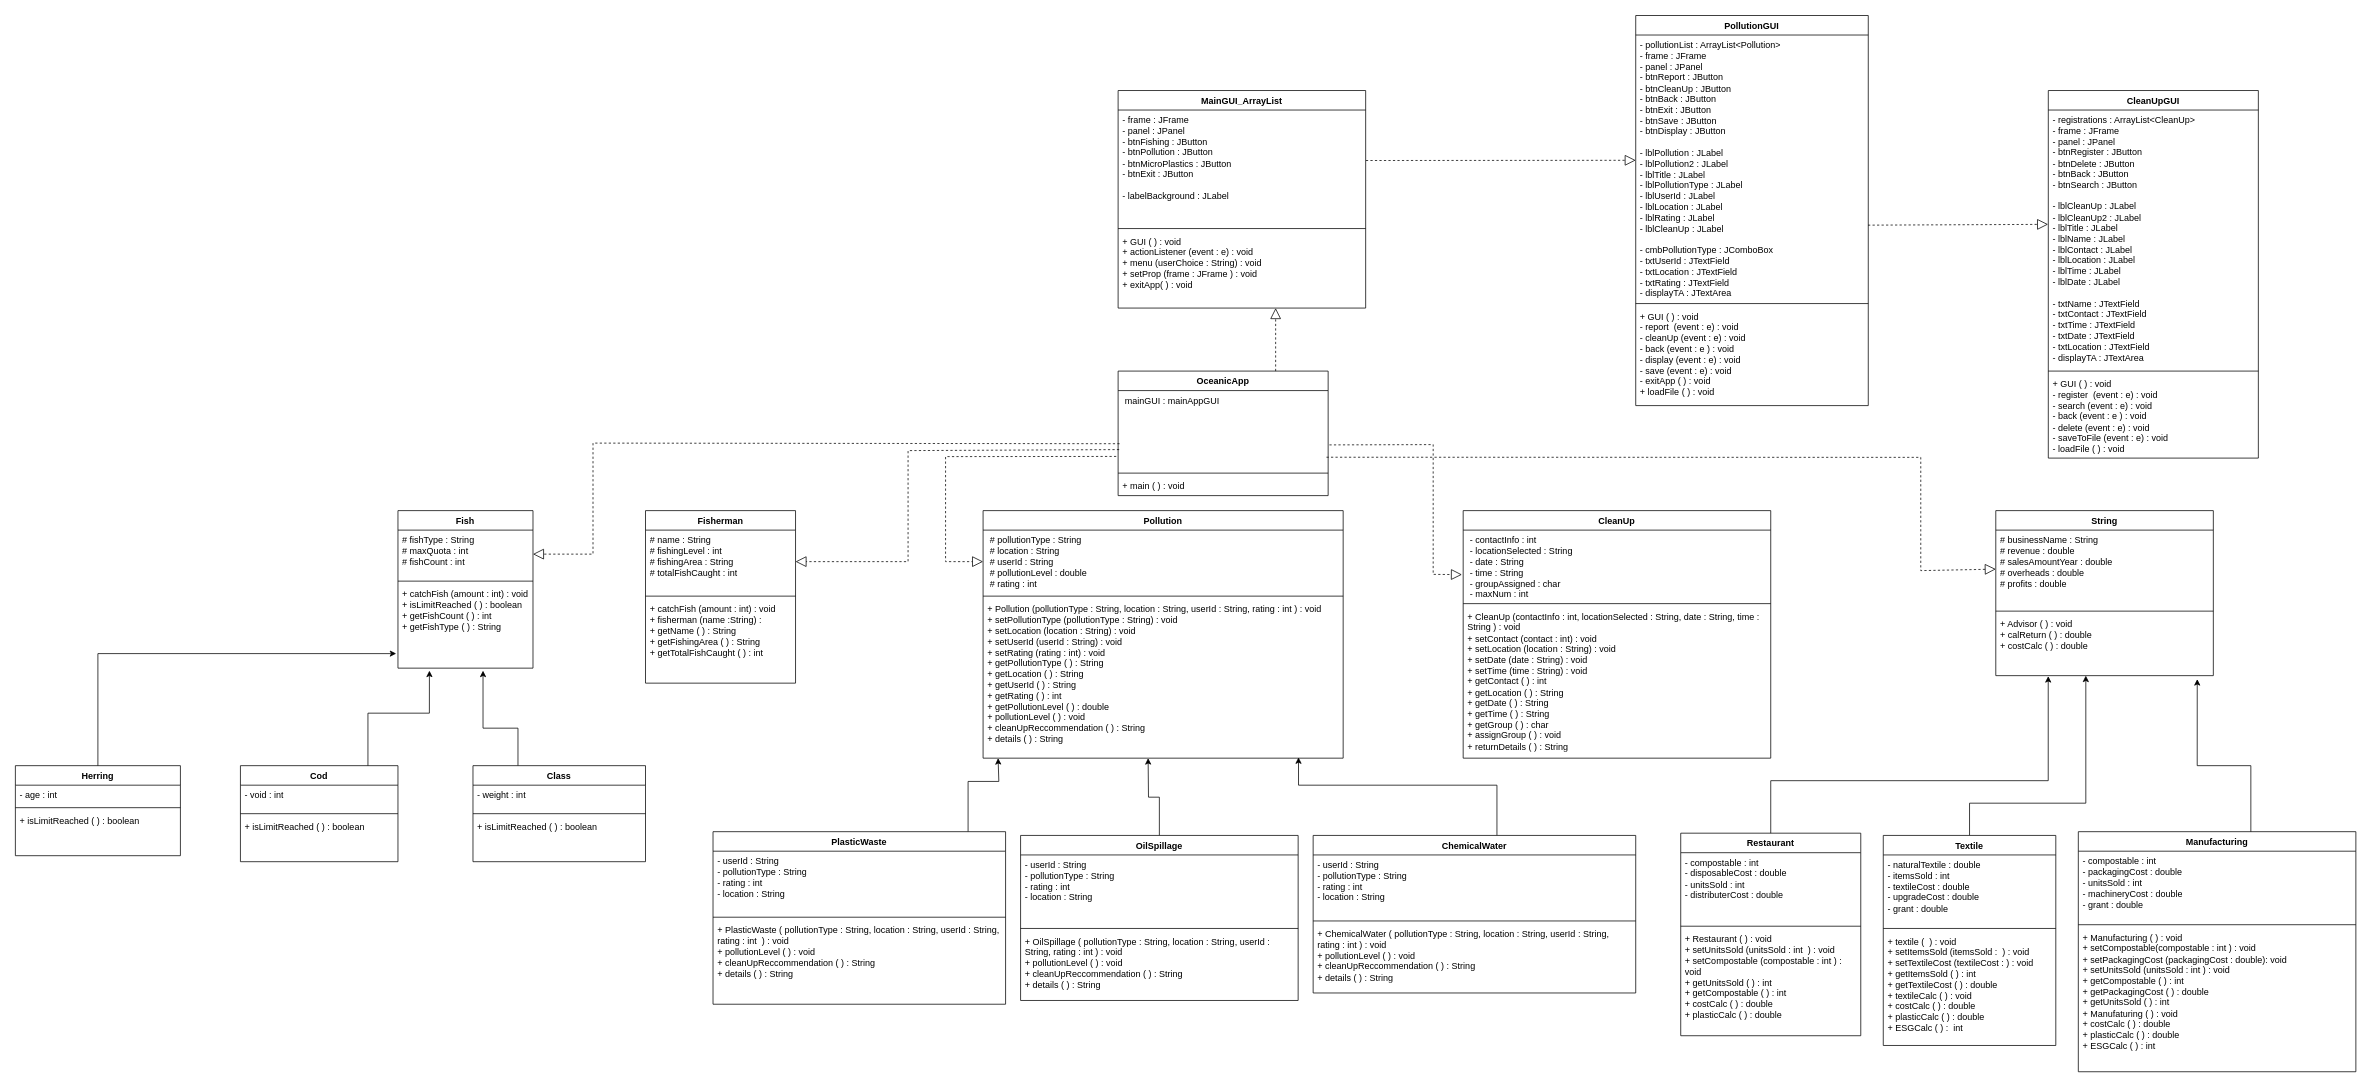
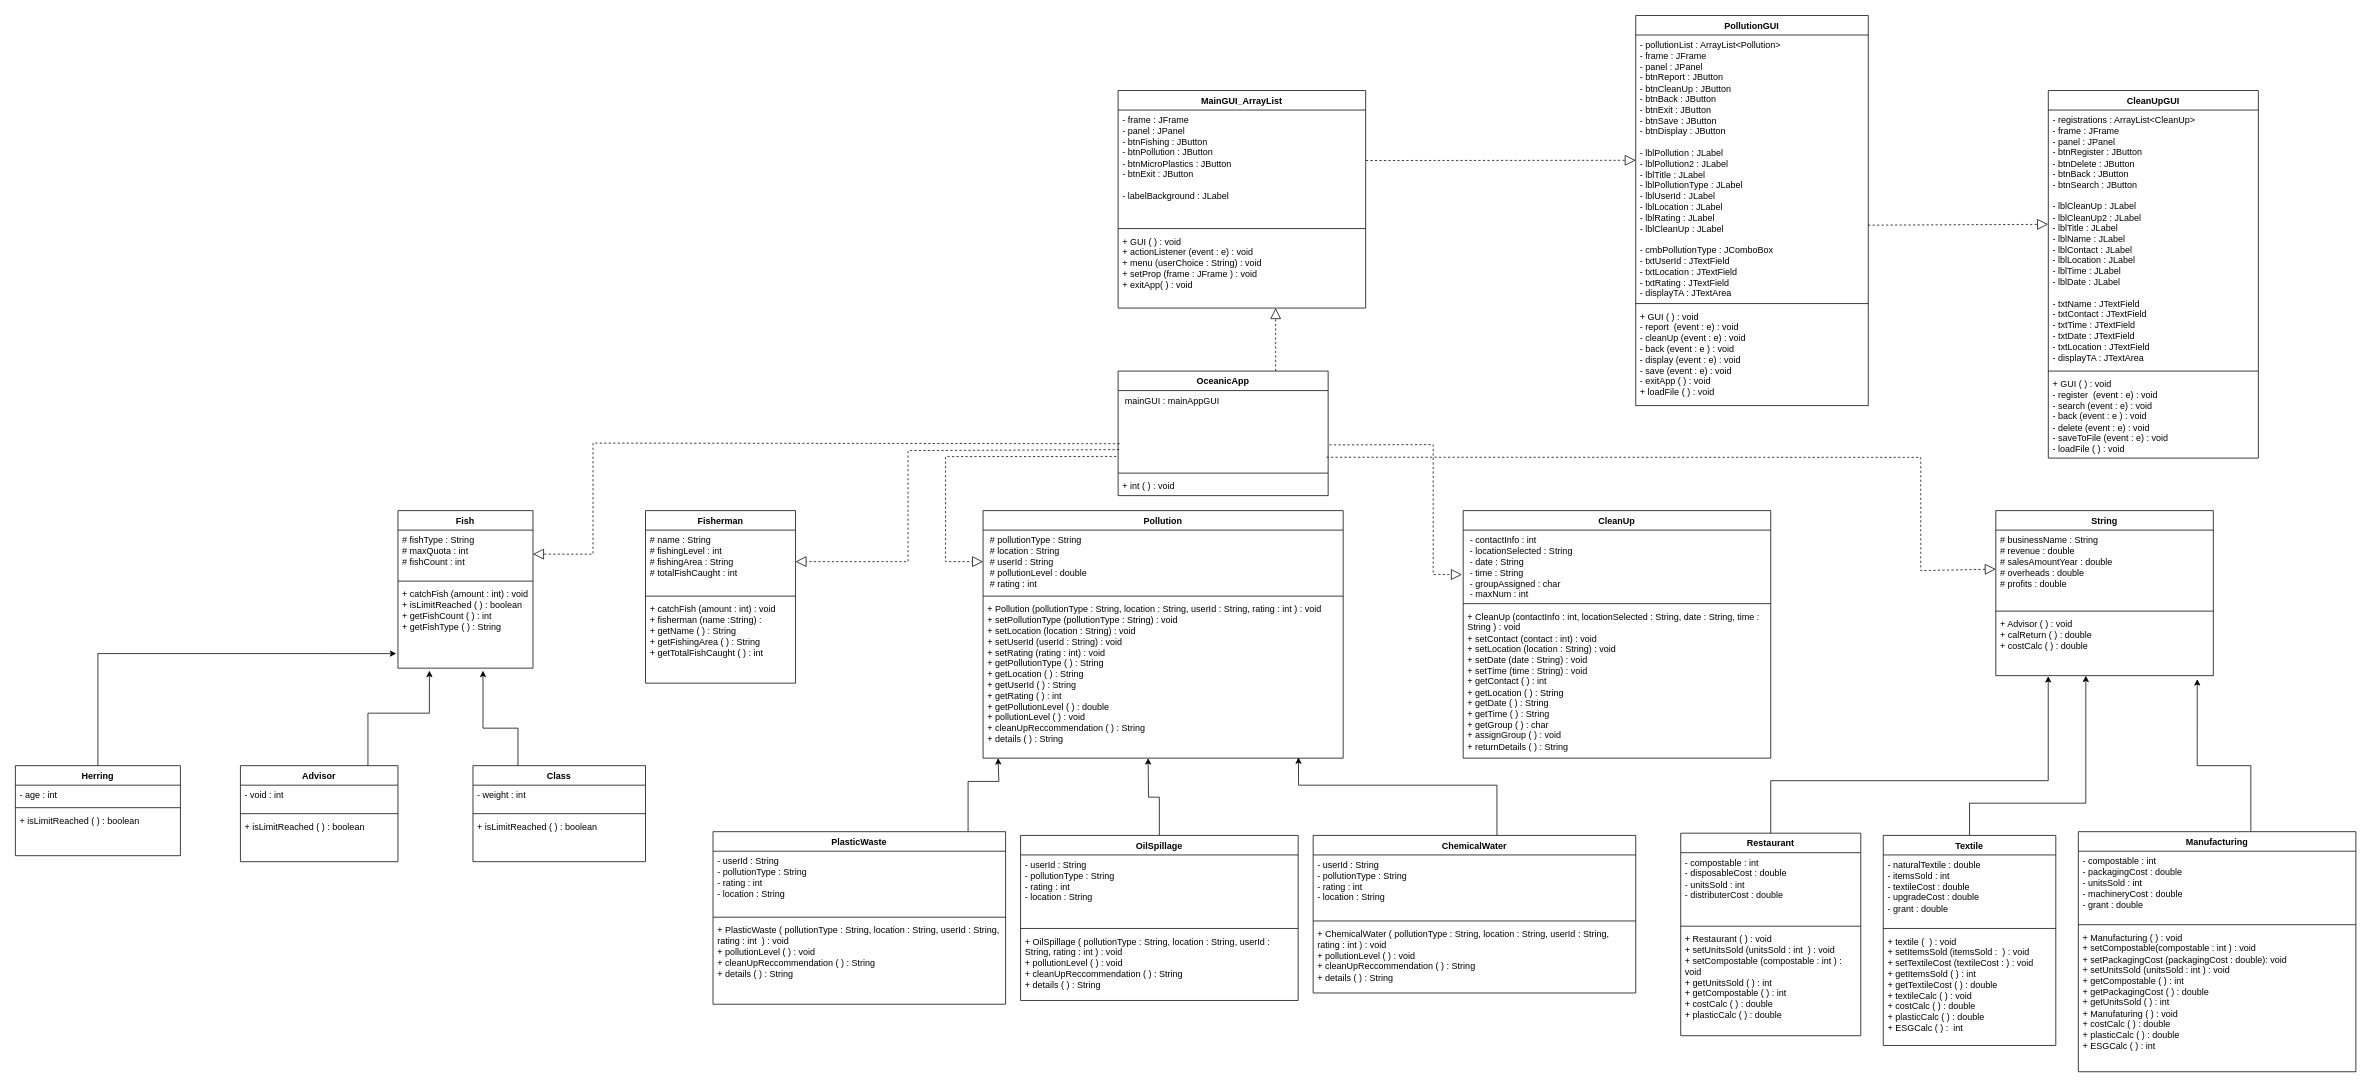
node "+ main ( ) : void": label "+ main ( ) : void" -> "+ int ( ) : void"
node "Cod": label "Cod" -> "Advisor"
